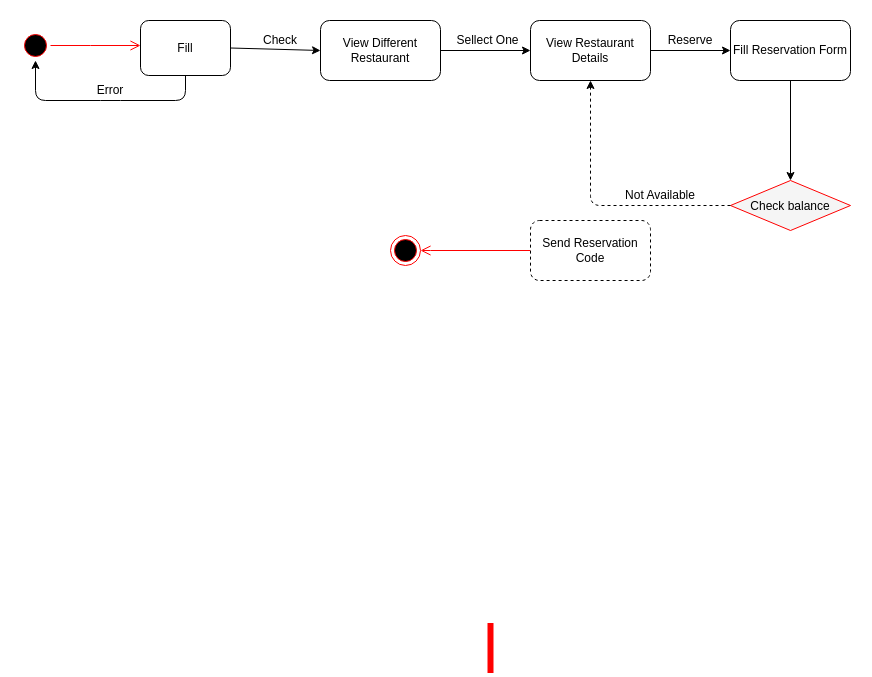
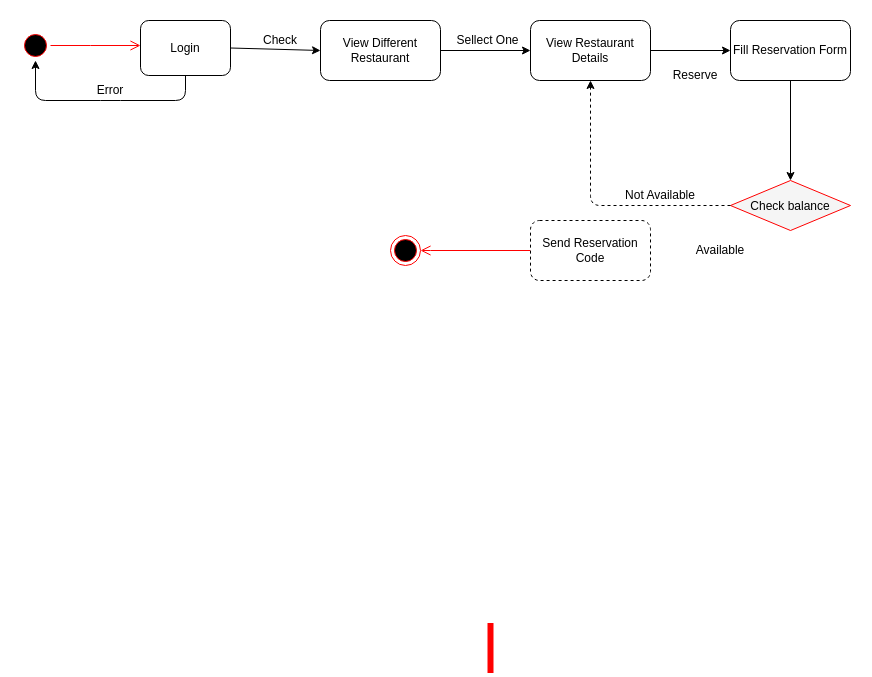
node "Reserve": moved (691, 41) -> (696, 76)
node "Fill": label "Fill" -> "Login"
node "Available": added
